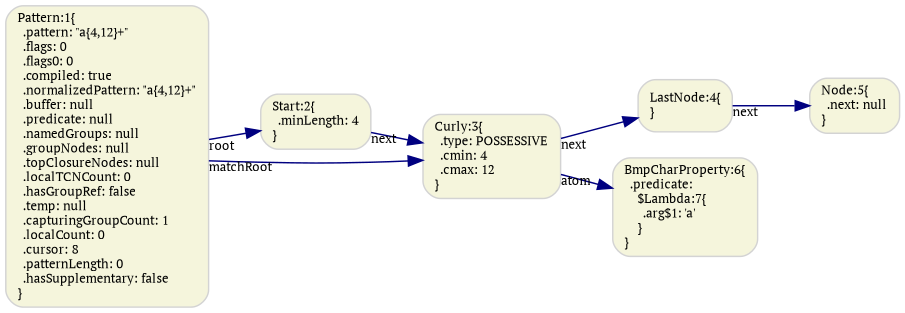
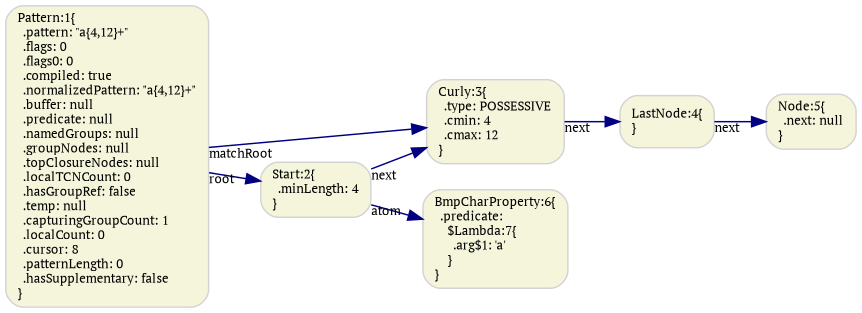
edge "Curly:3{ .type: POSSESSIVE .cmin: 4 .cmax: 12 }" -> "BmpCharProperty:6{ .predicate: $Lambda:7{ .arg$1: 'a' } }": now "Start:2{ .minLength: 4 }" -> "BmpCharProperty:6{ .predicate: $Lambda:7{ .arg$1: 'a' } }"
